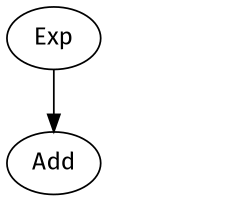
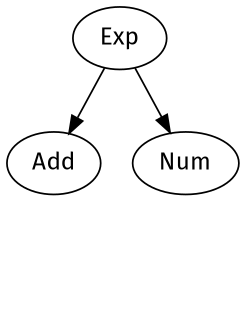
node "Num": added
